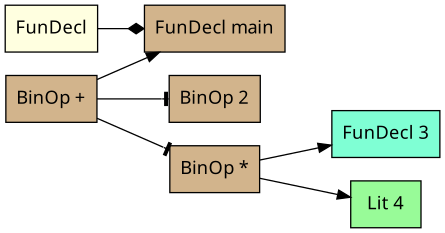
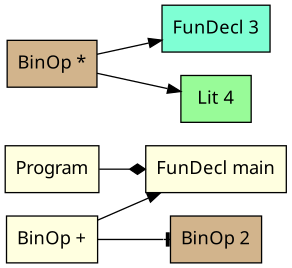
node "FunDecl": label "FunDecl" -> "Program"
node "FunDecl main": fillcolor tan -> lightyellow
node "BinOp +": fillcolor tan -> lightyellow
edge "BinOp +" -> "BinOp *": removed
